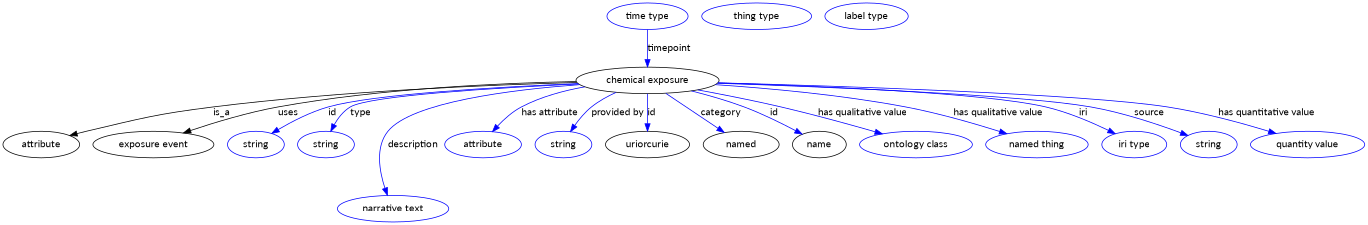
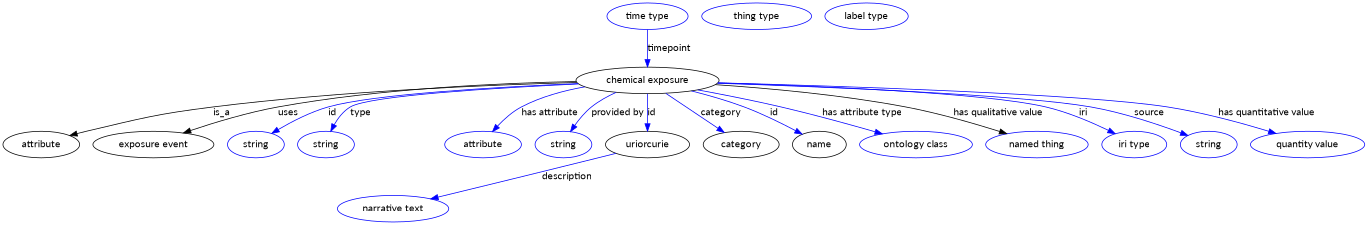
edge "chemical exposure" -> "named thing": color blue -> black
edge "chemical exposure" -> "narrative text": now "uriorcurie" -> "narrative text"
edge "chemical exposure" -> "ontology class": label "has qualitative value" -> "has attribute type"
node "named": label "named" -> "category"
